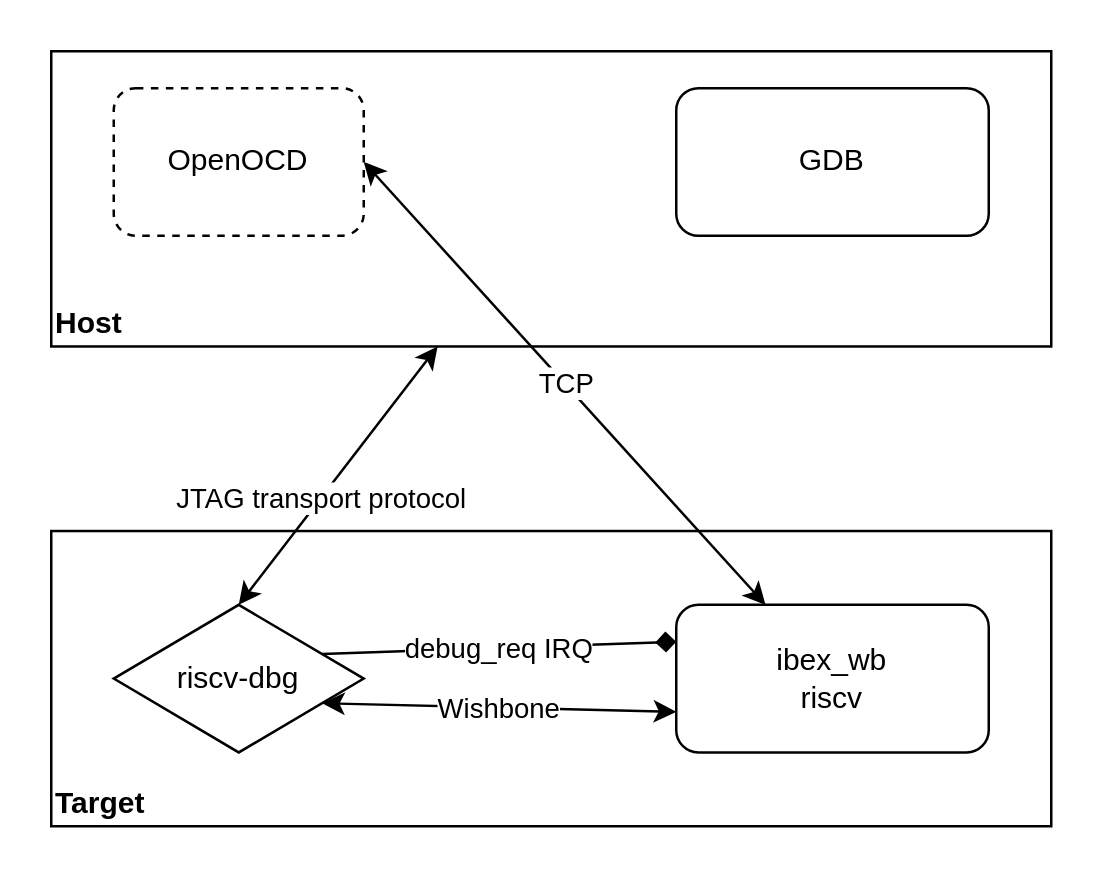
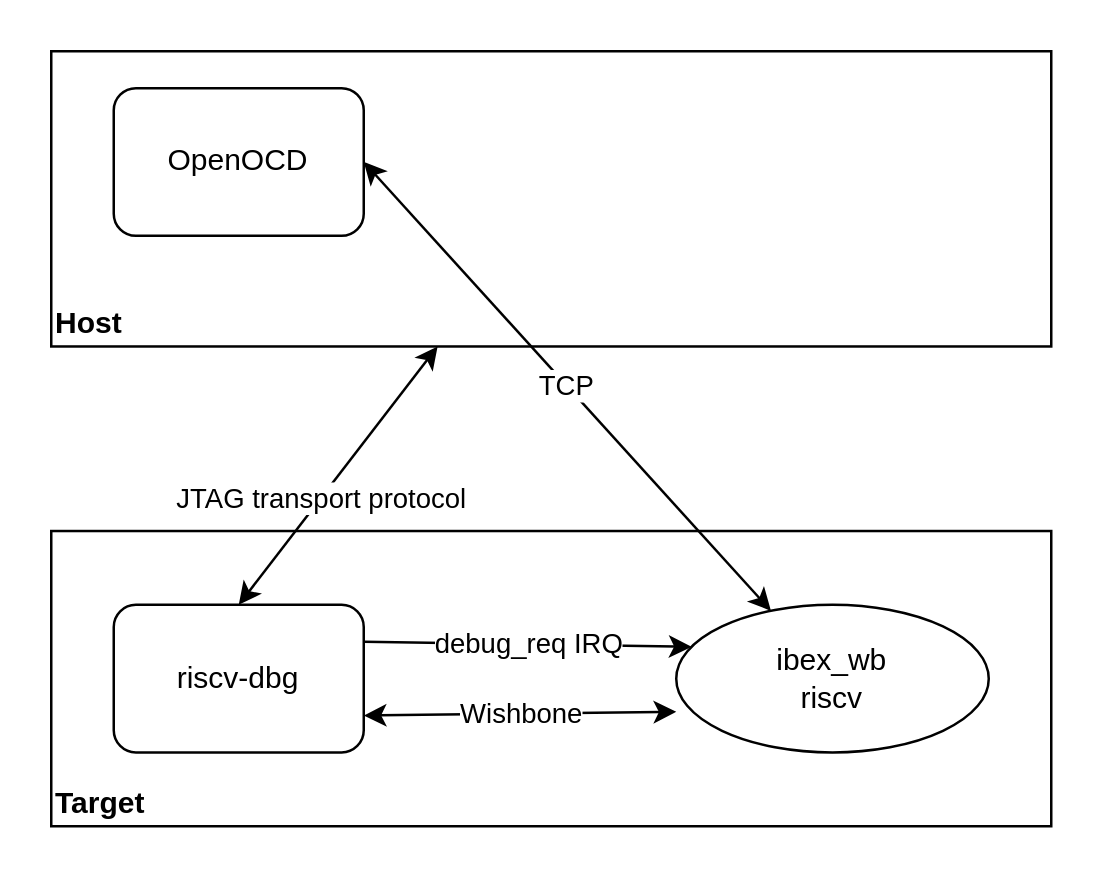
node "OpenOCD": style dashed -> solid
node "GDB": removed
edge "riscv-dbg" -> "ibex_wb riscv": arrowhead diamond -> classic
node "riscv-dbg": shape diamond -> rounded rectangle
node "ibex_wb riscv": shape rounded rectangle -> ellipse
